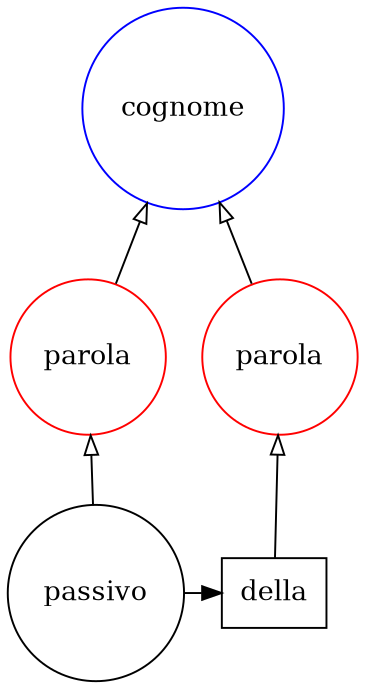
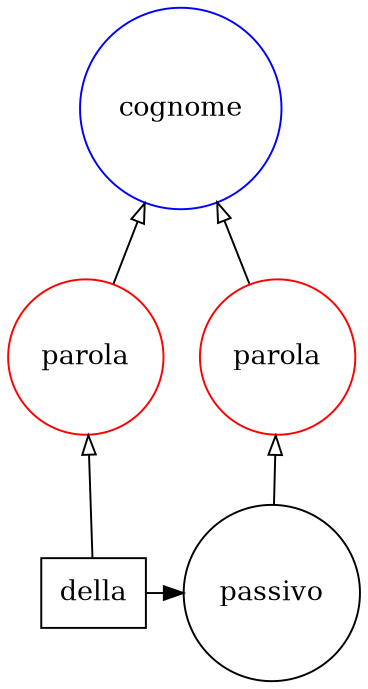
edge "passivo" -> "della": reversed
